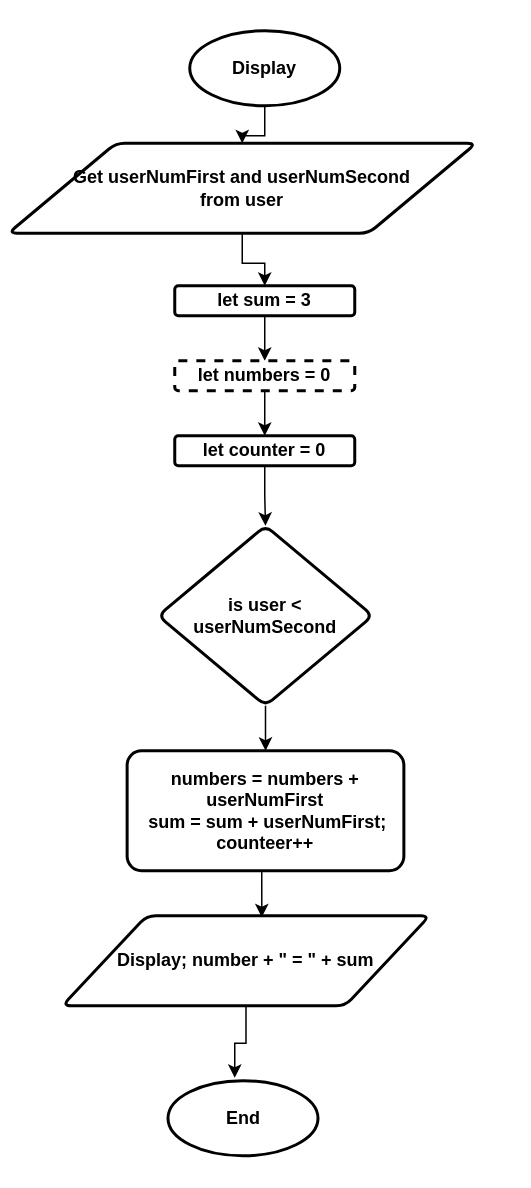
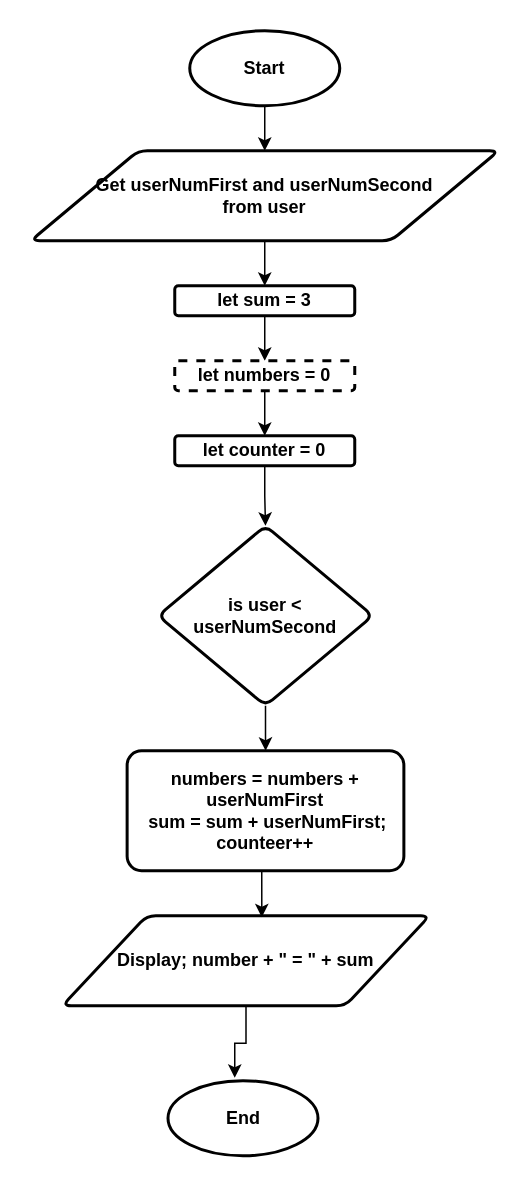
node "Display": label "Display" -> "Start"
node "Get userNumFirst and userNumSecond from user": moved (242, 188) -> (265, 196)
